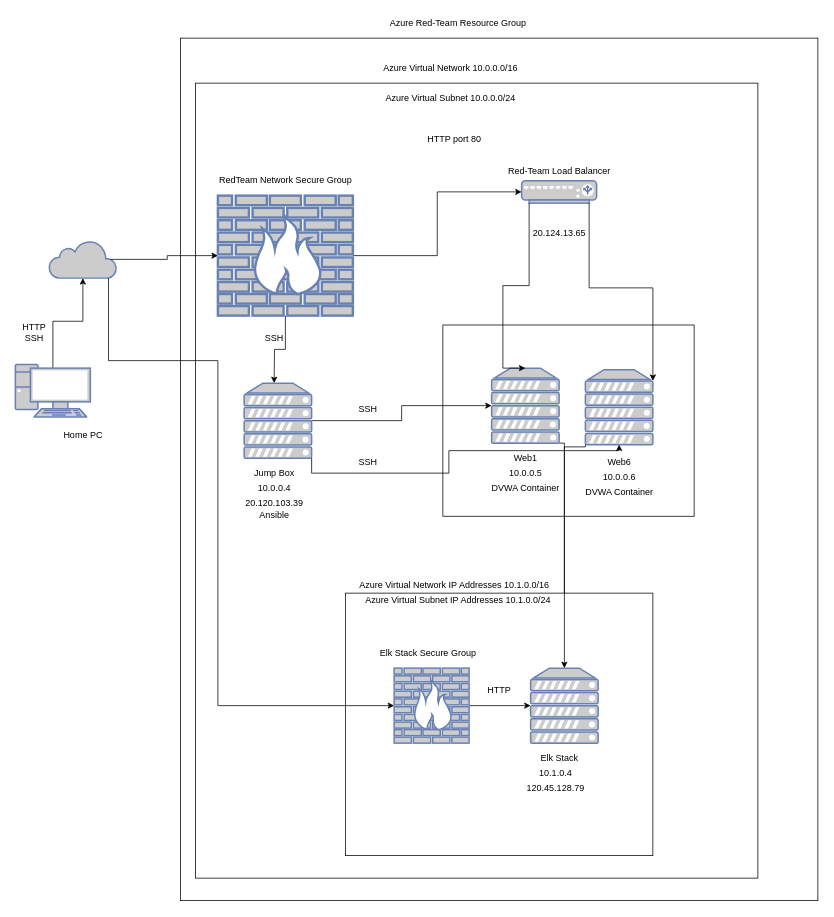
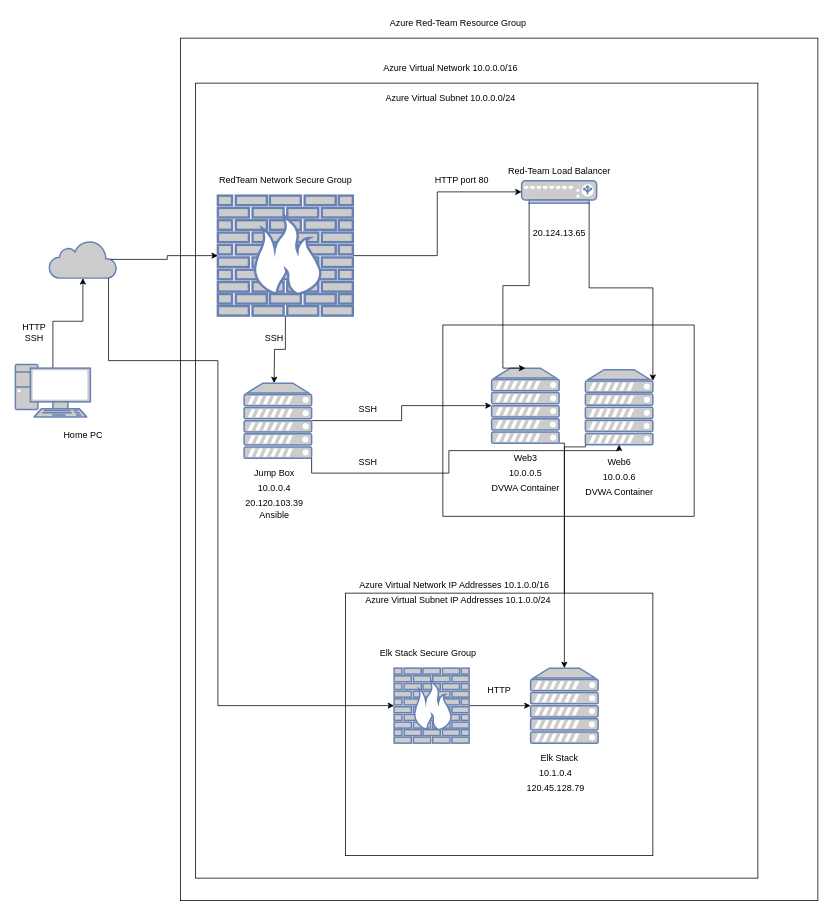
node "HTTP port 80": moved (454, 139) -> (462, 180)
node "Web1": label "Web1" -> "Web3"
